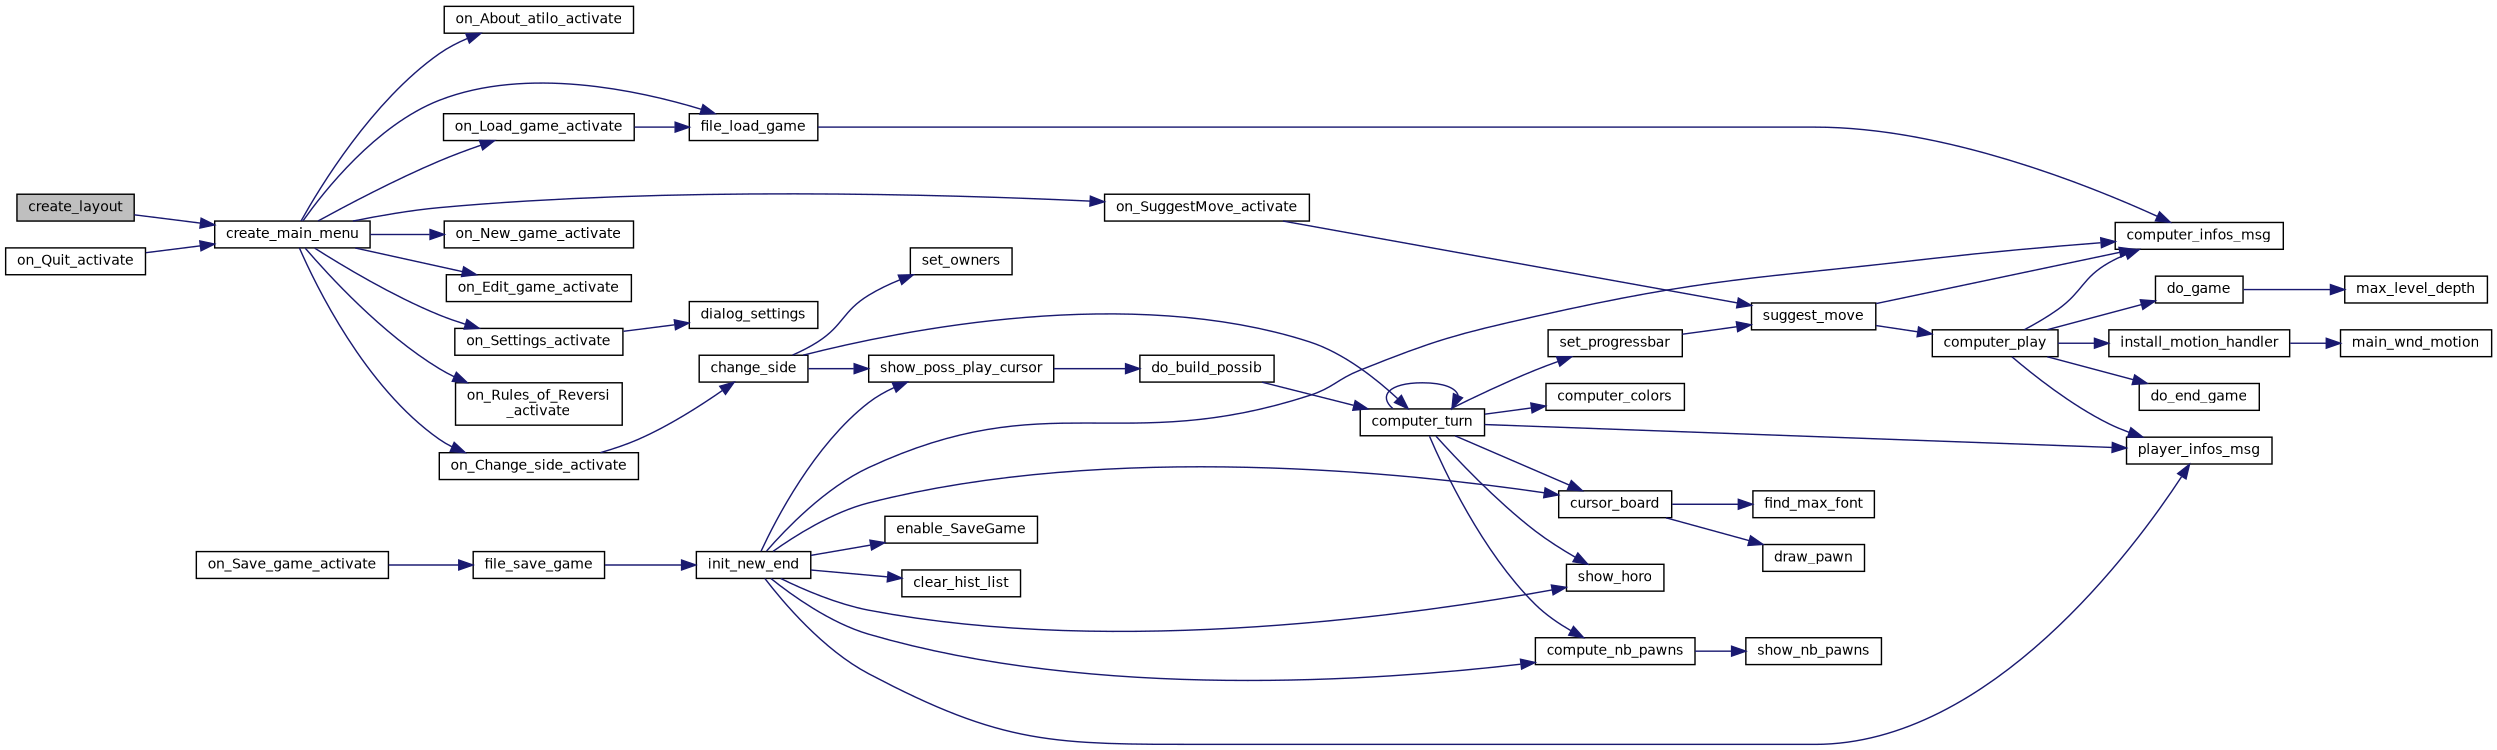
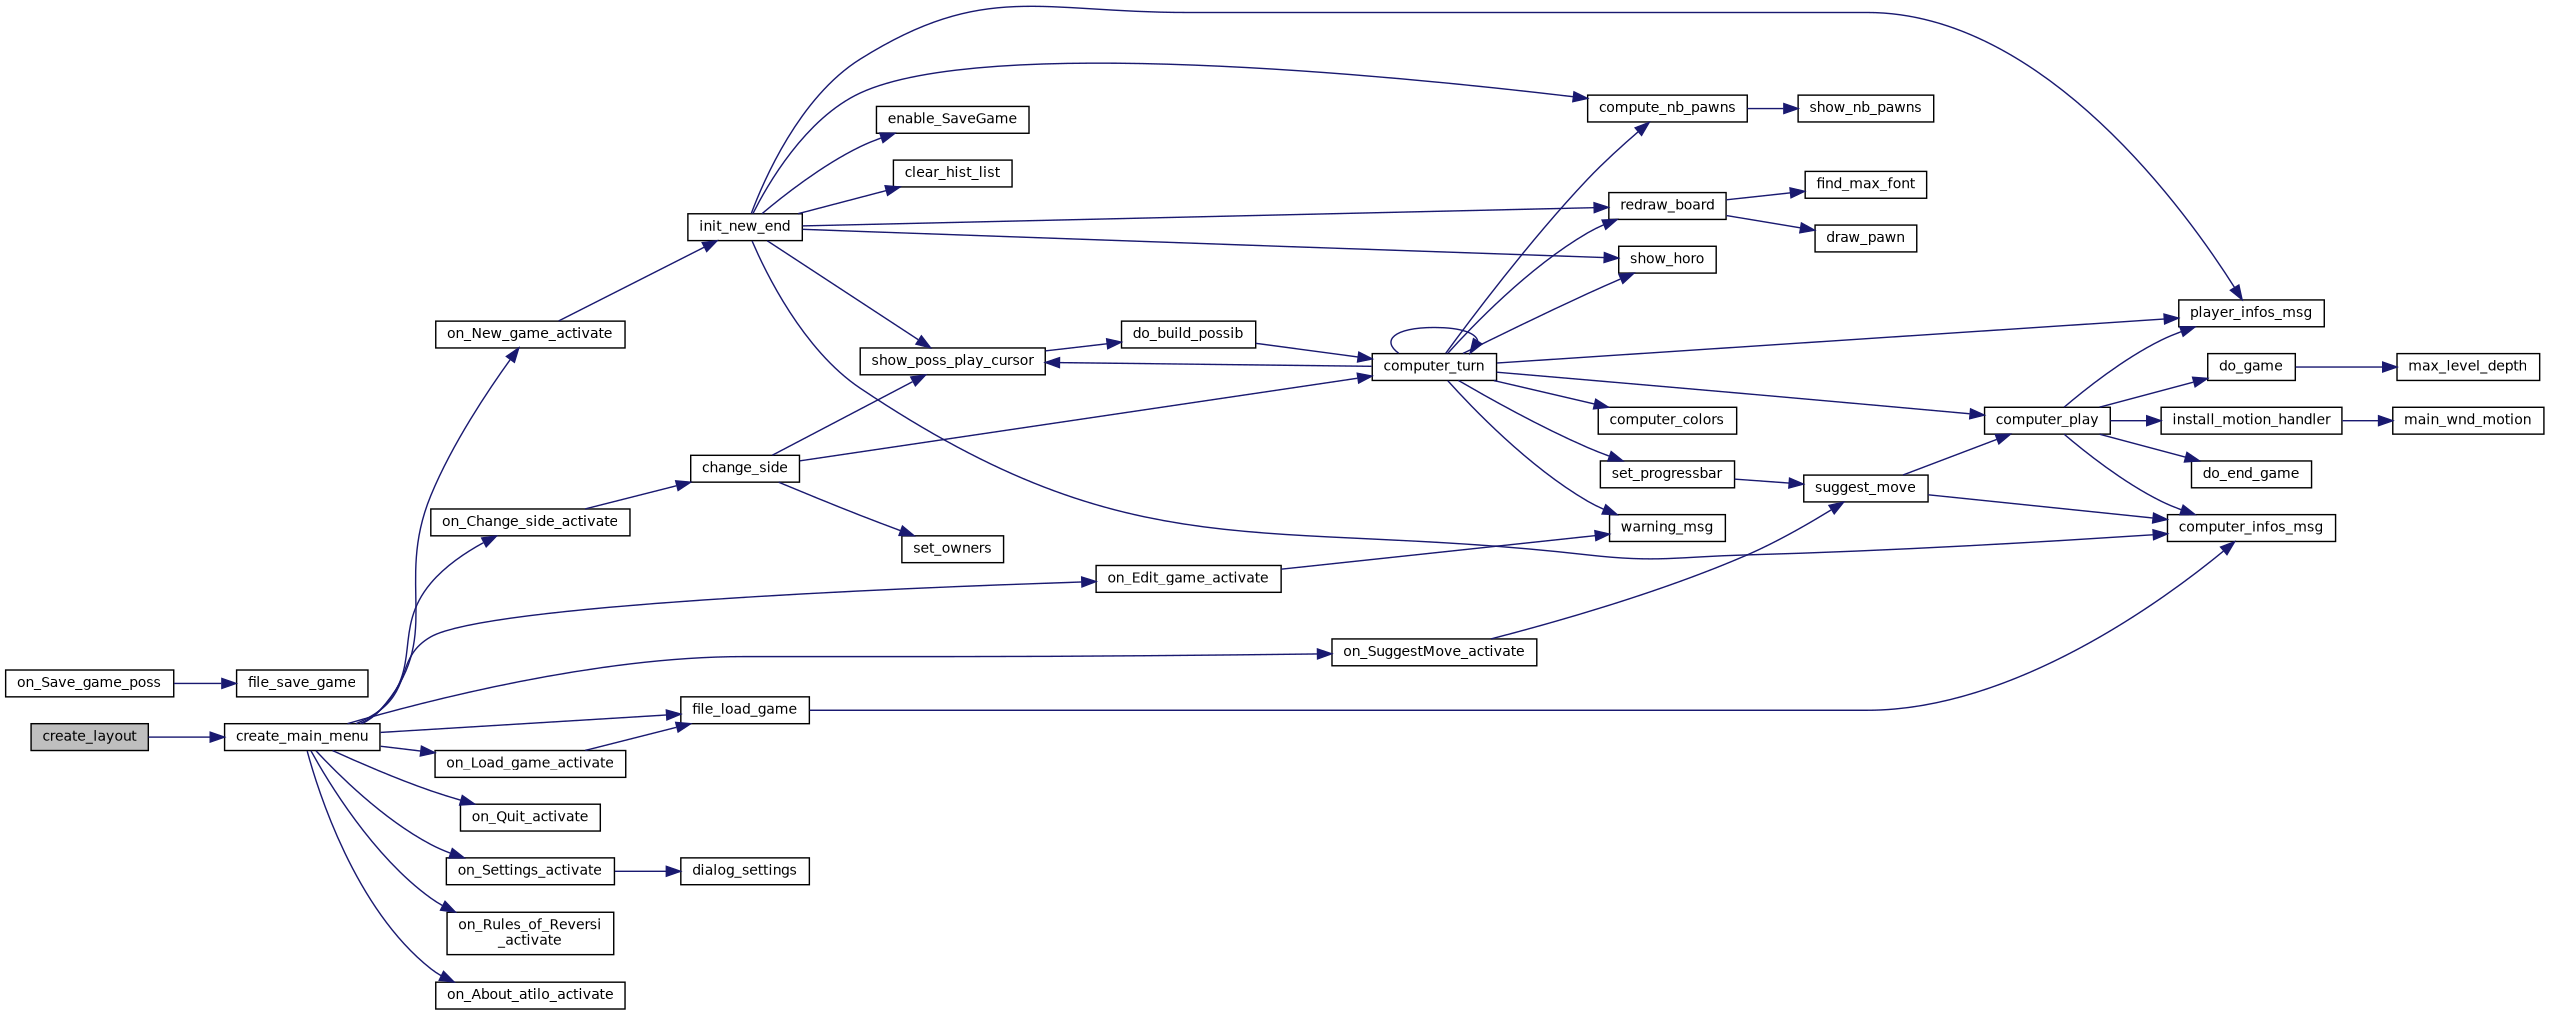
edge "on_Quit_activate" -> "create_main_menu": reversed
edge "computer_turn" -> "show_poss_play_cursor": added
edge "computer_turn" -> "computer_play": added
node "cursor_board": label "cursor_board" -> "redraw_board"
node "warning_msg": added
node "on_Save_game_activate": label "on_Save_game_activate" -> "on_Save_game_poss"
edge "file_save_game" -> "init_new_end": now "on_New_game_activate" -> "init_new_end"
